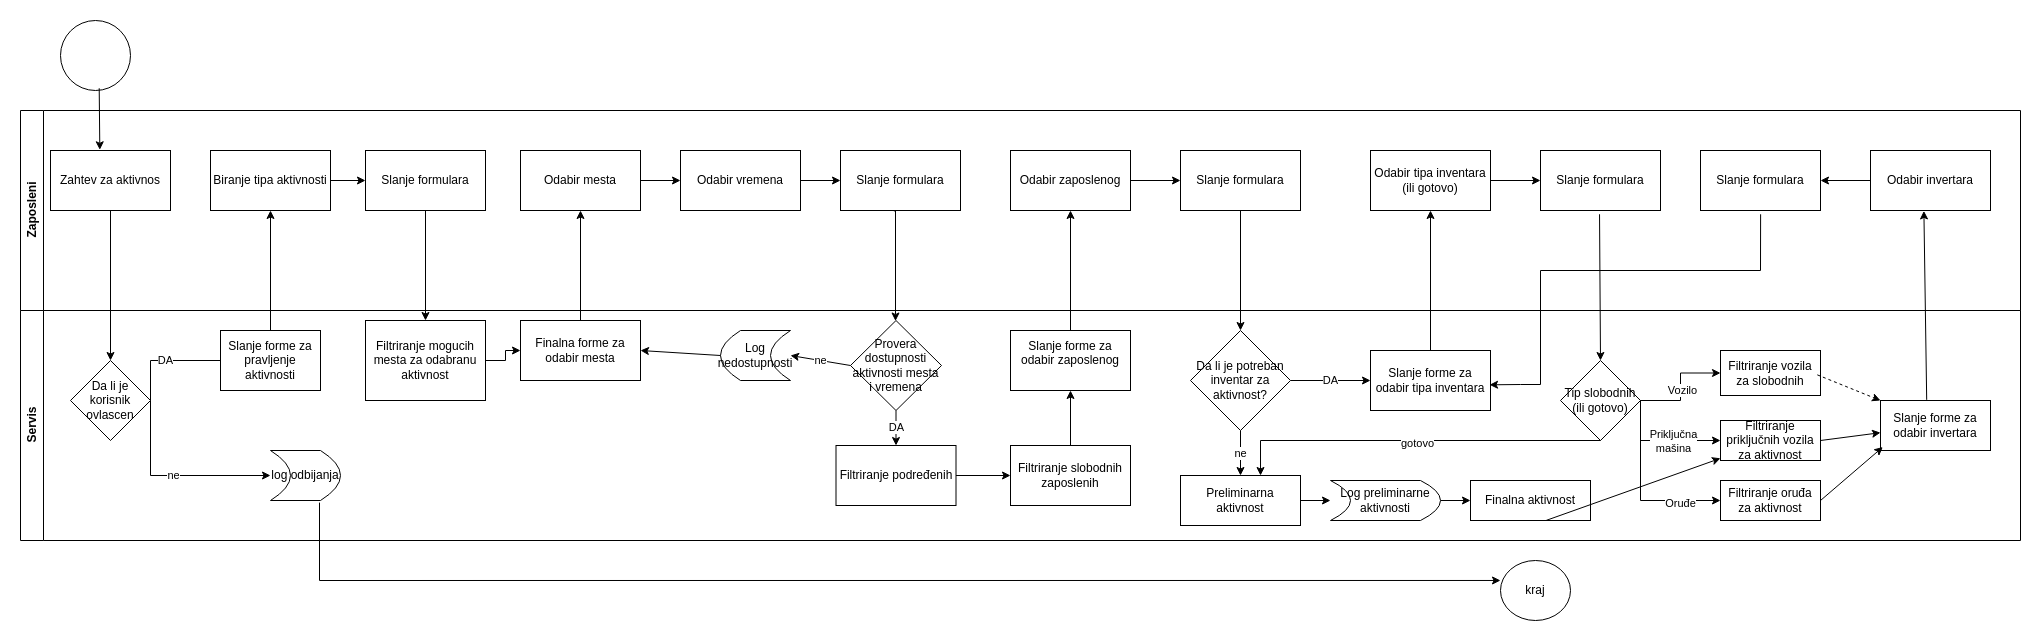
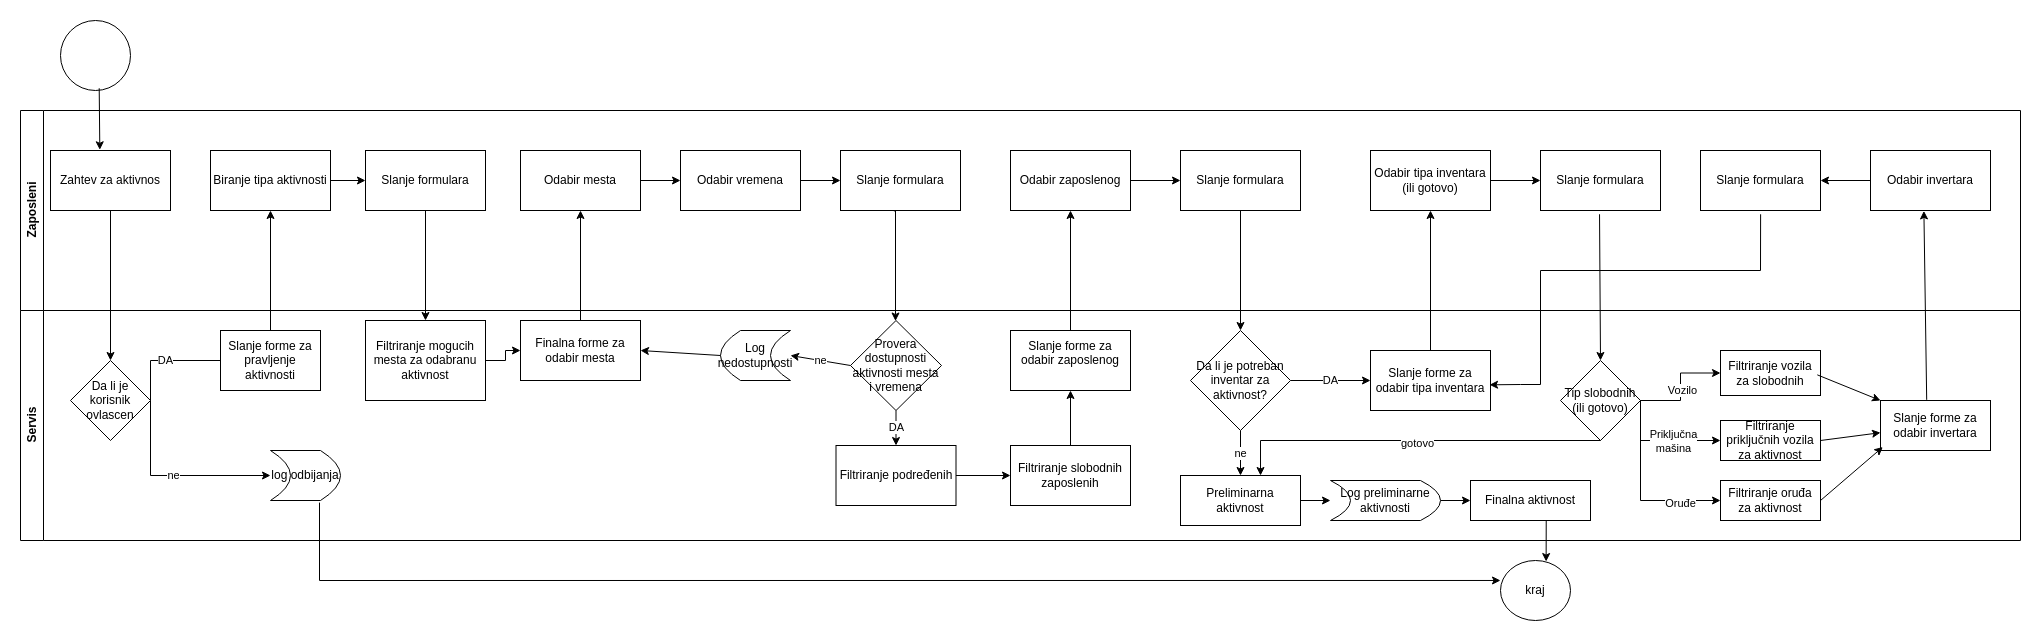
edge "Filtriranje vozila za slobodnih" -> "Slanje forme za odabir invertara": style dashed -> solid
edge "Finalna aktivnost" -> "Filtriranje priključnih vozila za aktivnost": now "Finalna aktivnost" -> "kraj"
